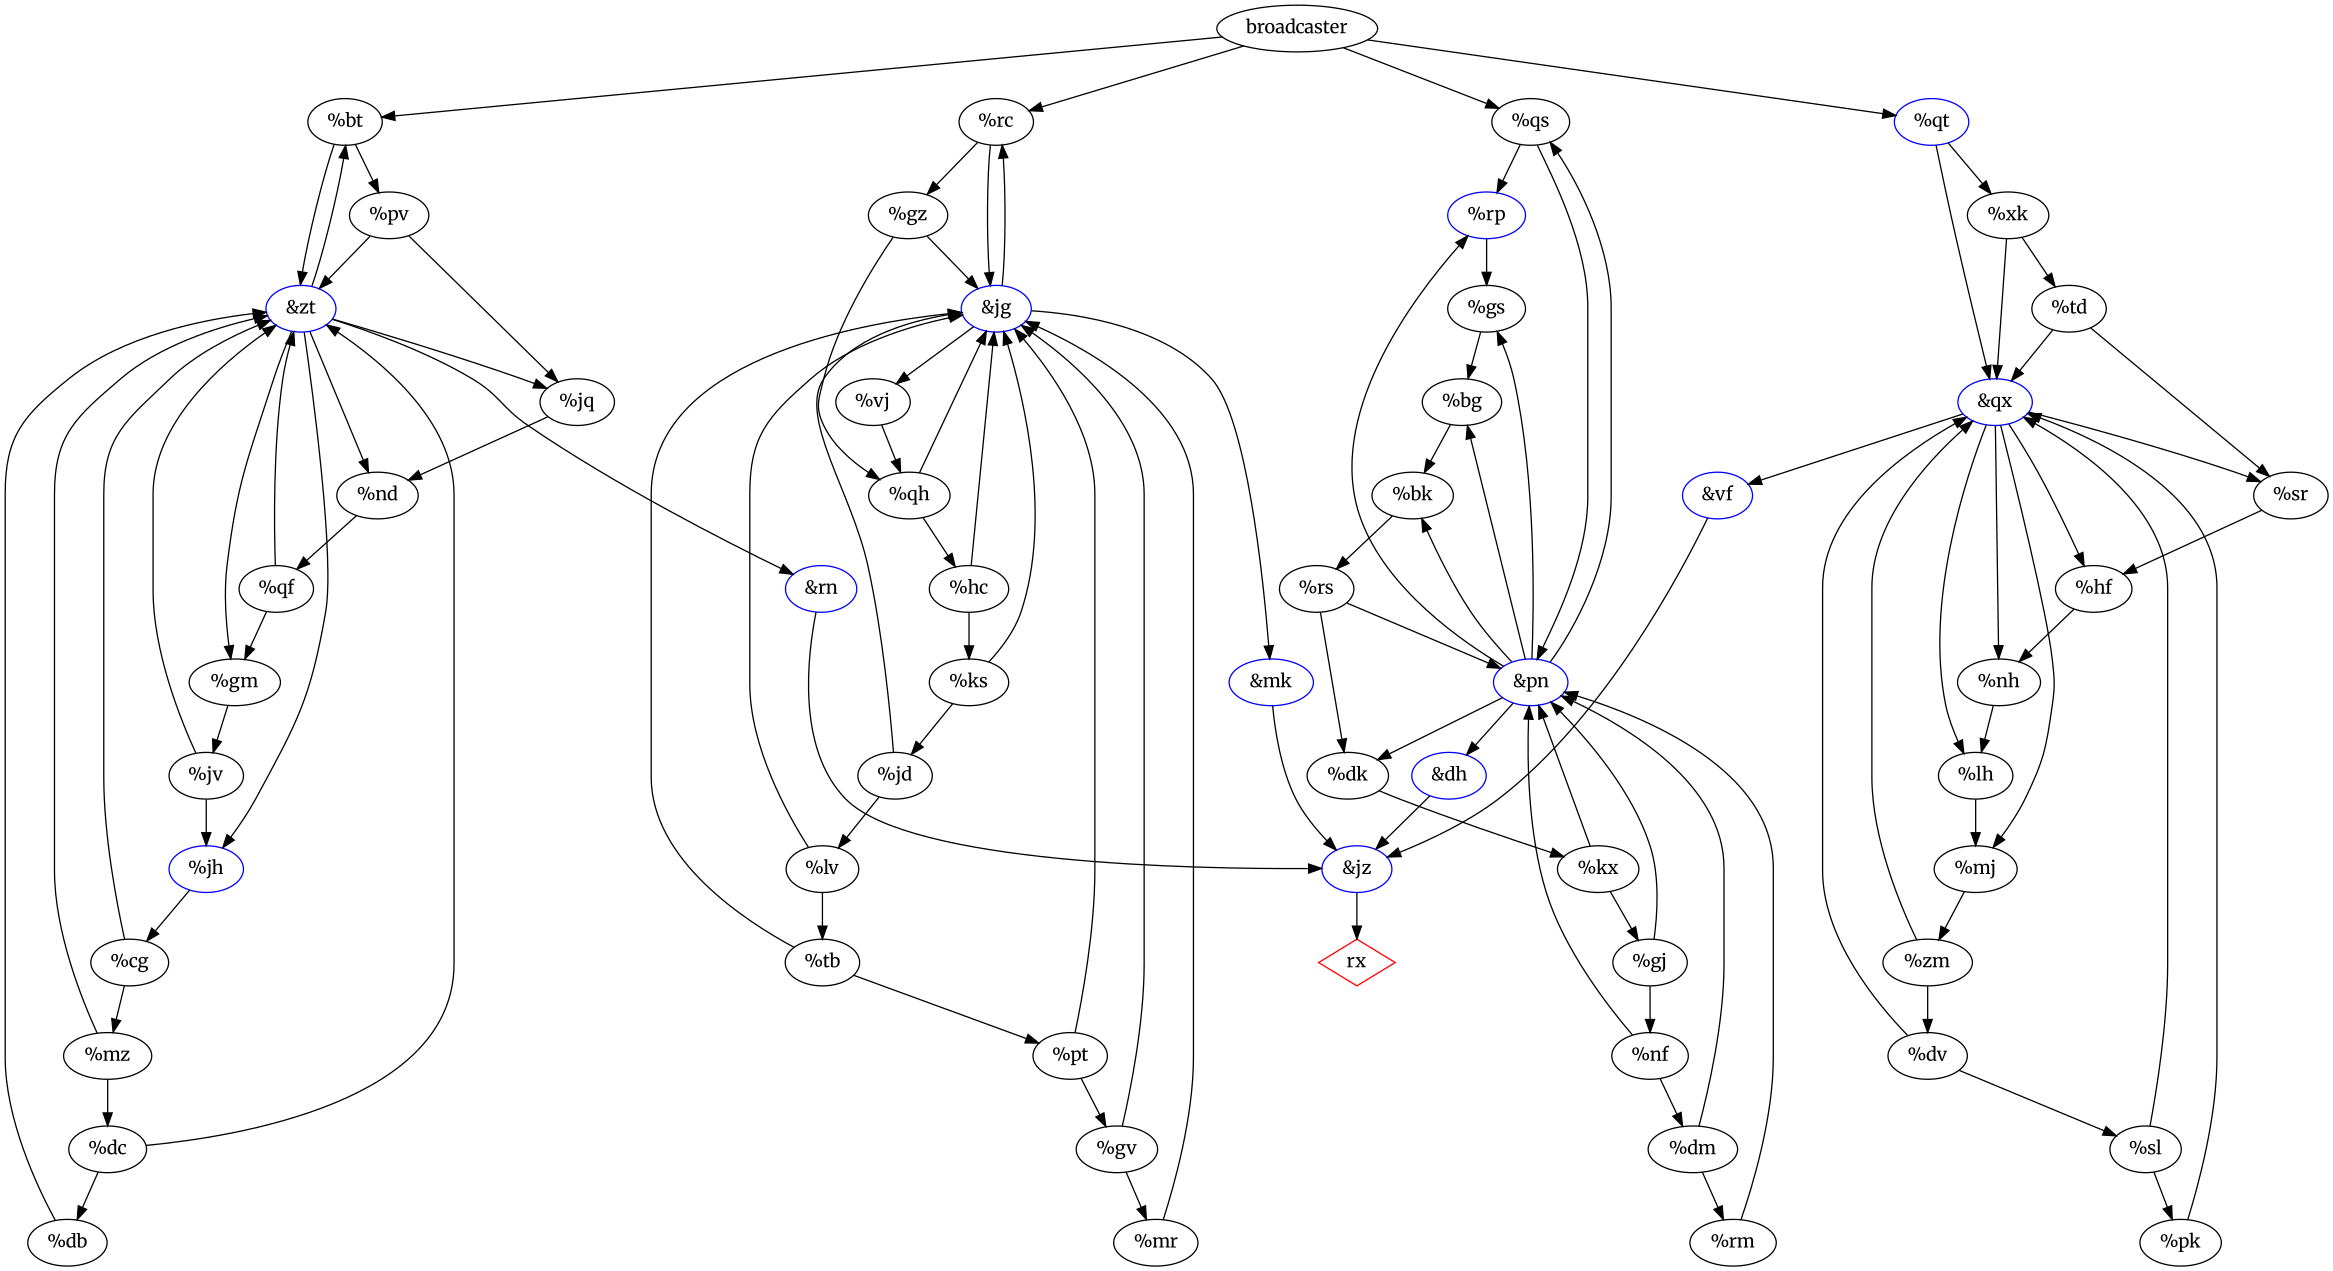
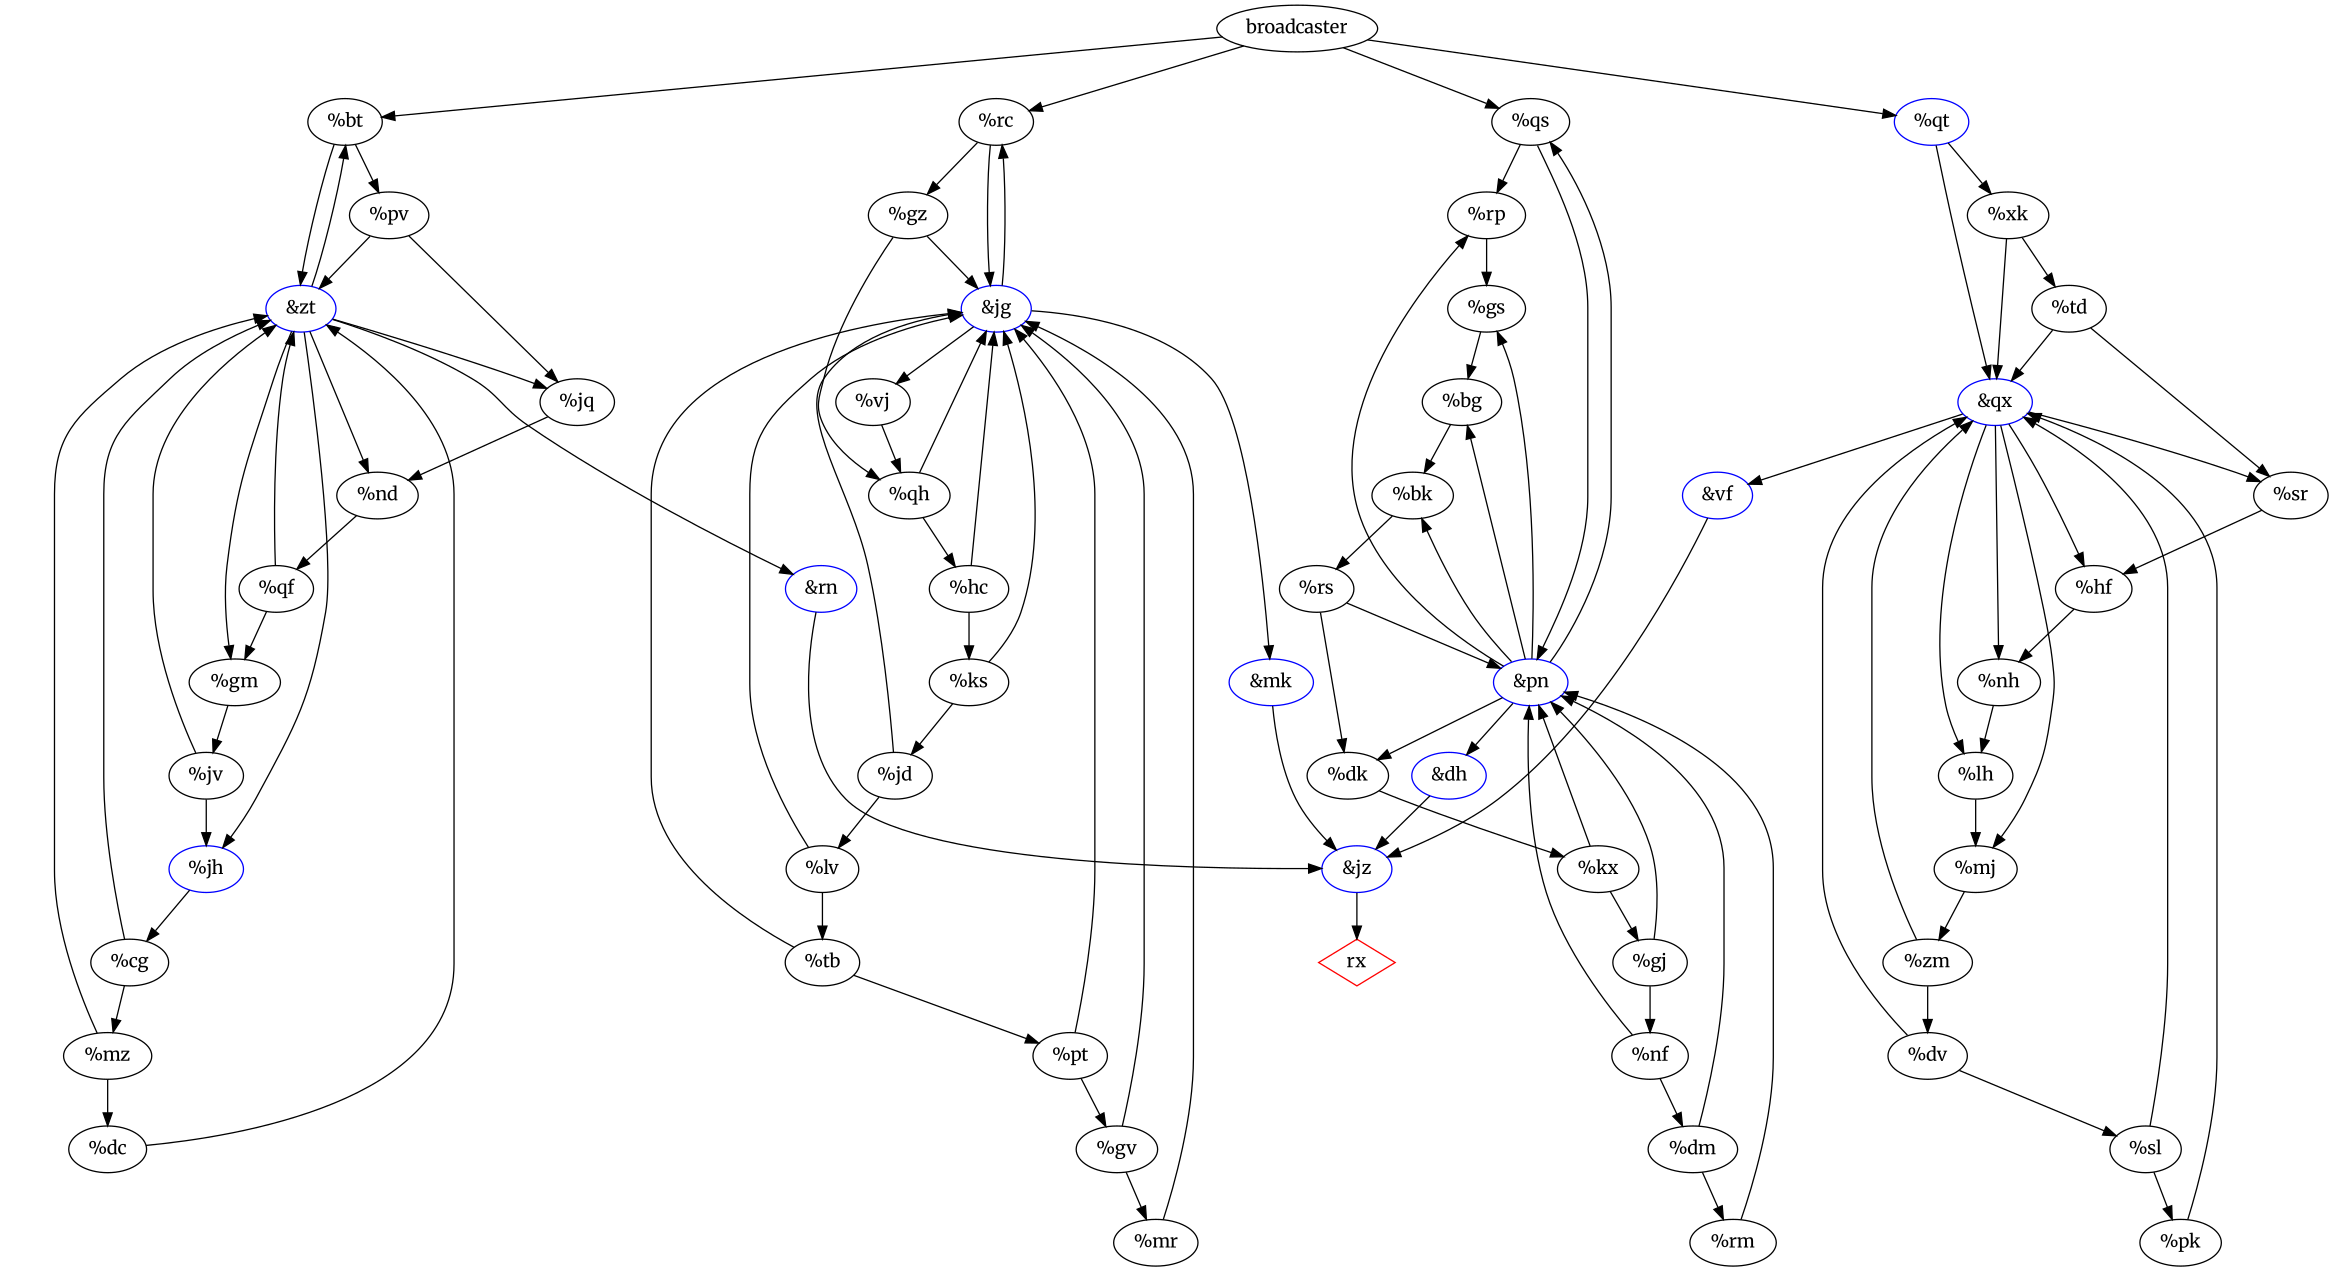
node "%rp": color blue -> black
node "%db": removed
